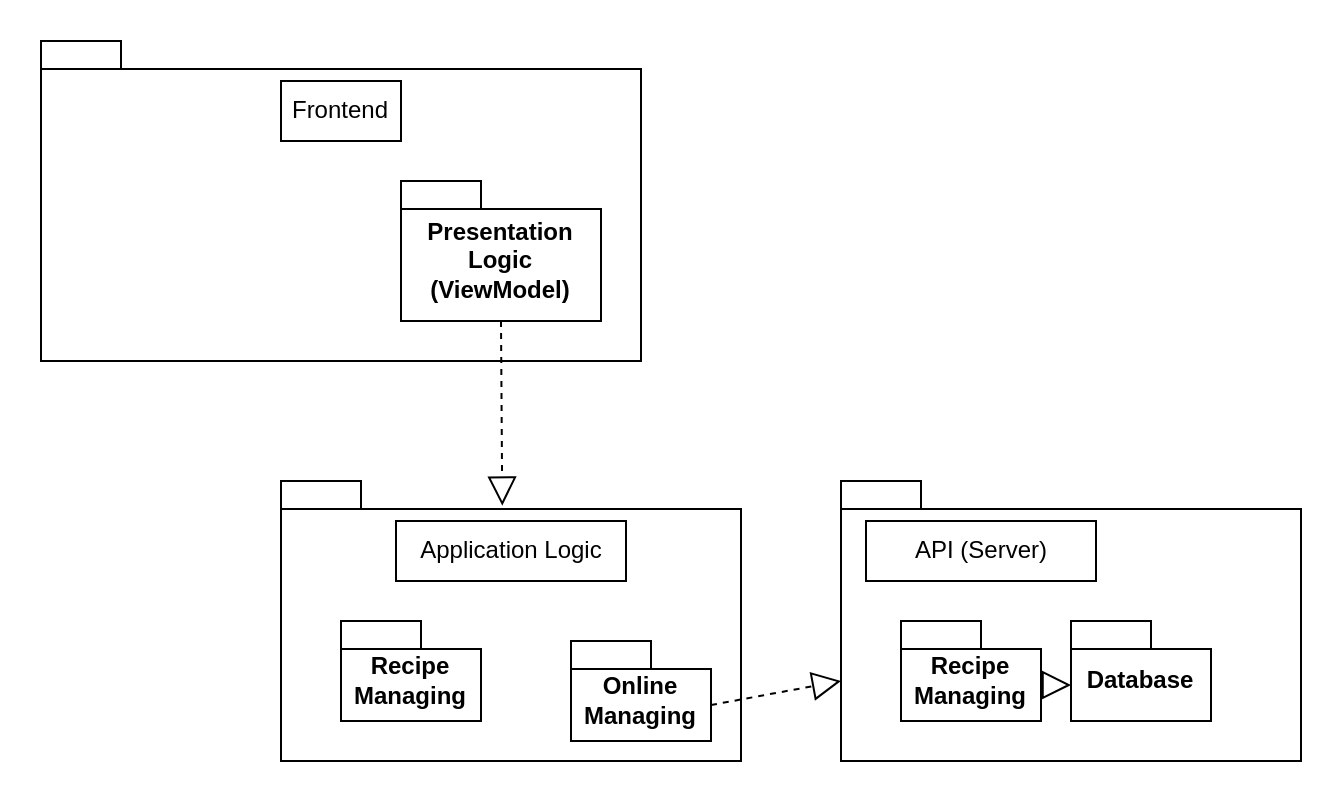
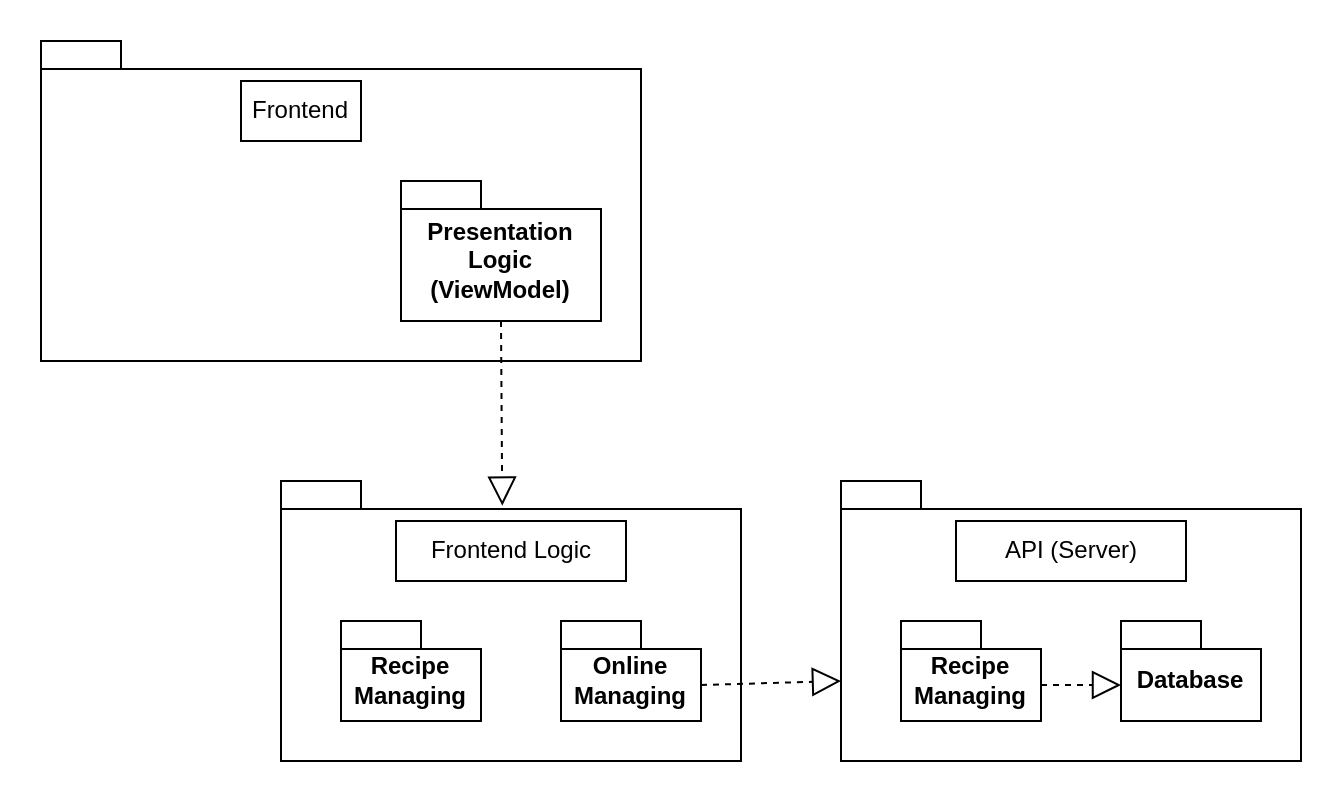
node "Frontend": moved (341, 111) -> (301, 111)
node "Application Logic": label "Application Logic" -> "Frontend Logic"
node "API (Server)": moved (981, 551) -> (1071, 551)
node "Database": moved (1141, 671) -> (1191, 671)
node "Online Managing": moved (641, 691) -> (631, 671)
